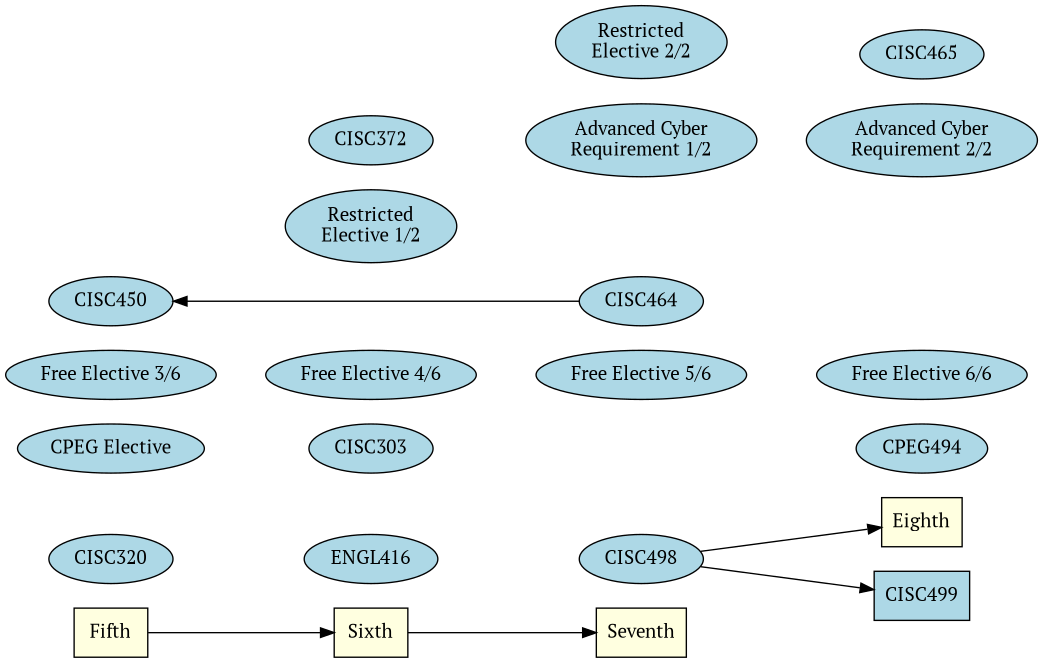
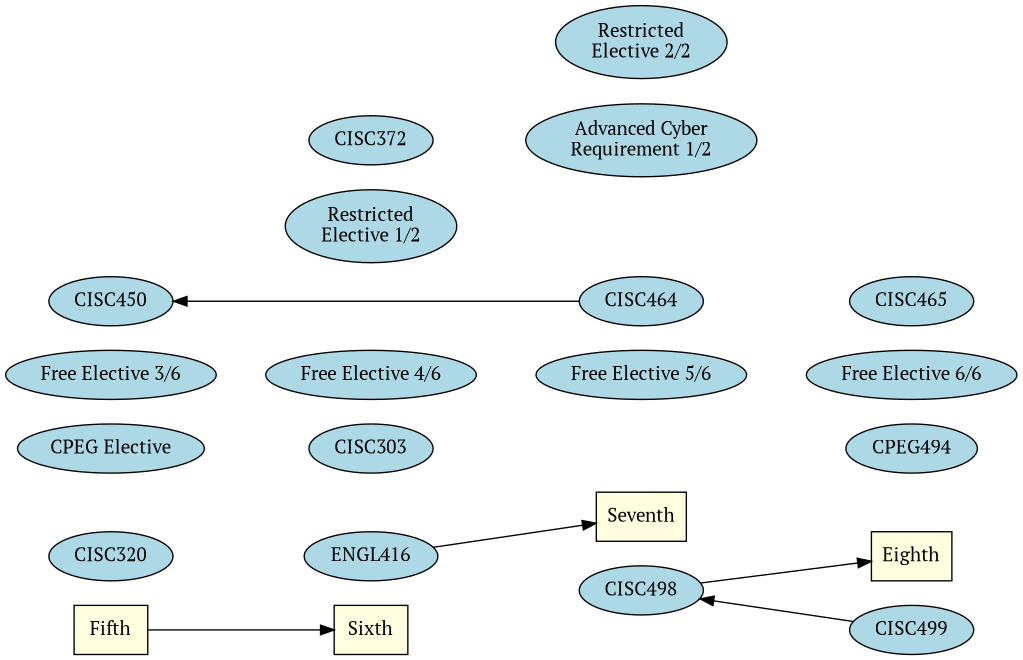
node "Advanced Cyber Requirement 2/2": removed
edge "CISC498" -> "CISC499": reversed
node "CISC499": shape box -> ellipse
edge "Sixth" -> "Seventh": now "ENGL416" -> "Seventh"
